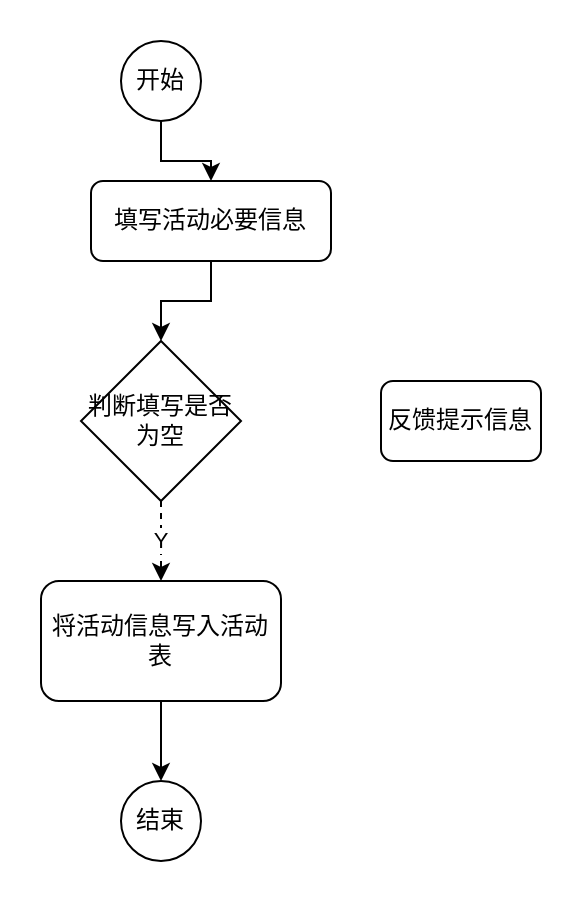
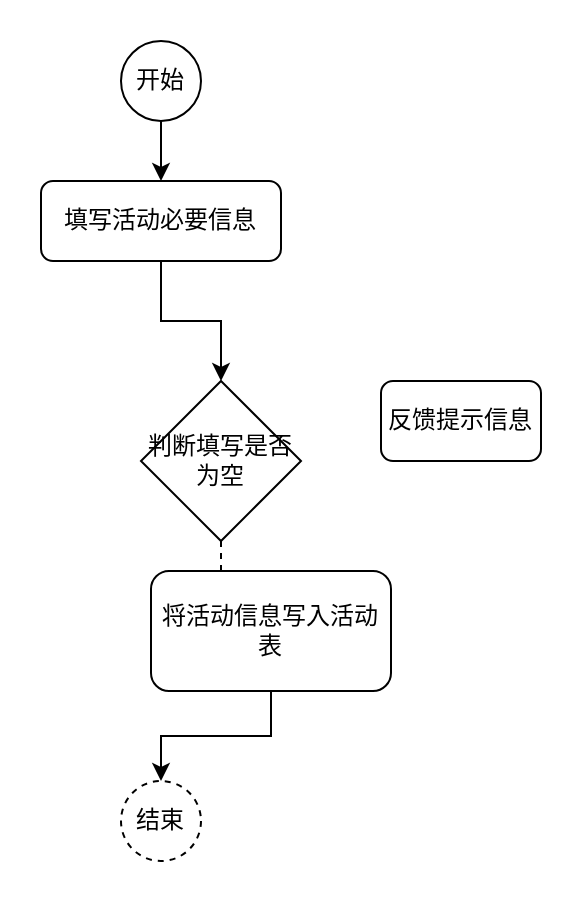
node "填写活动必要信息": moved (211, 221) -> (161, 221)
node "判断填写是否为空": moved (161, 421) -> (221, 461)
node "将活动信息写入活动表": moved (161, 641) -> (271, 631)
node "结束": style solid -> dashed
